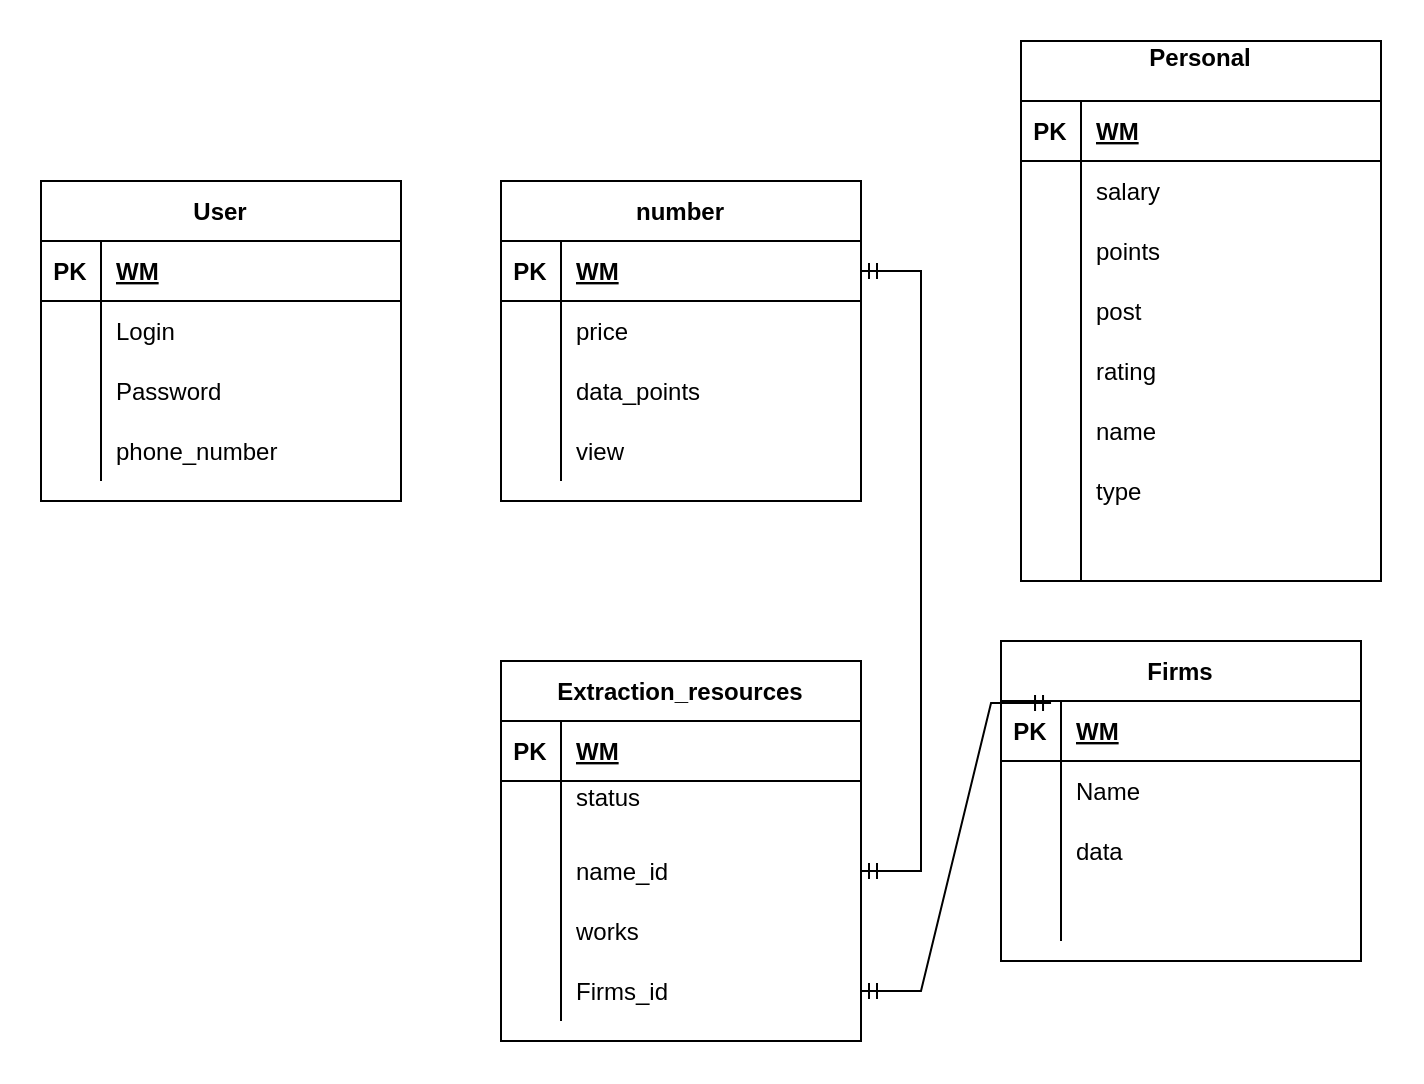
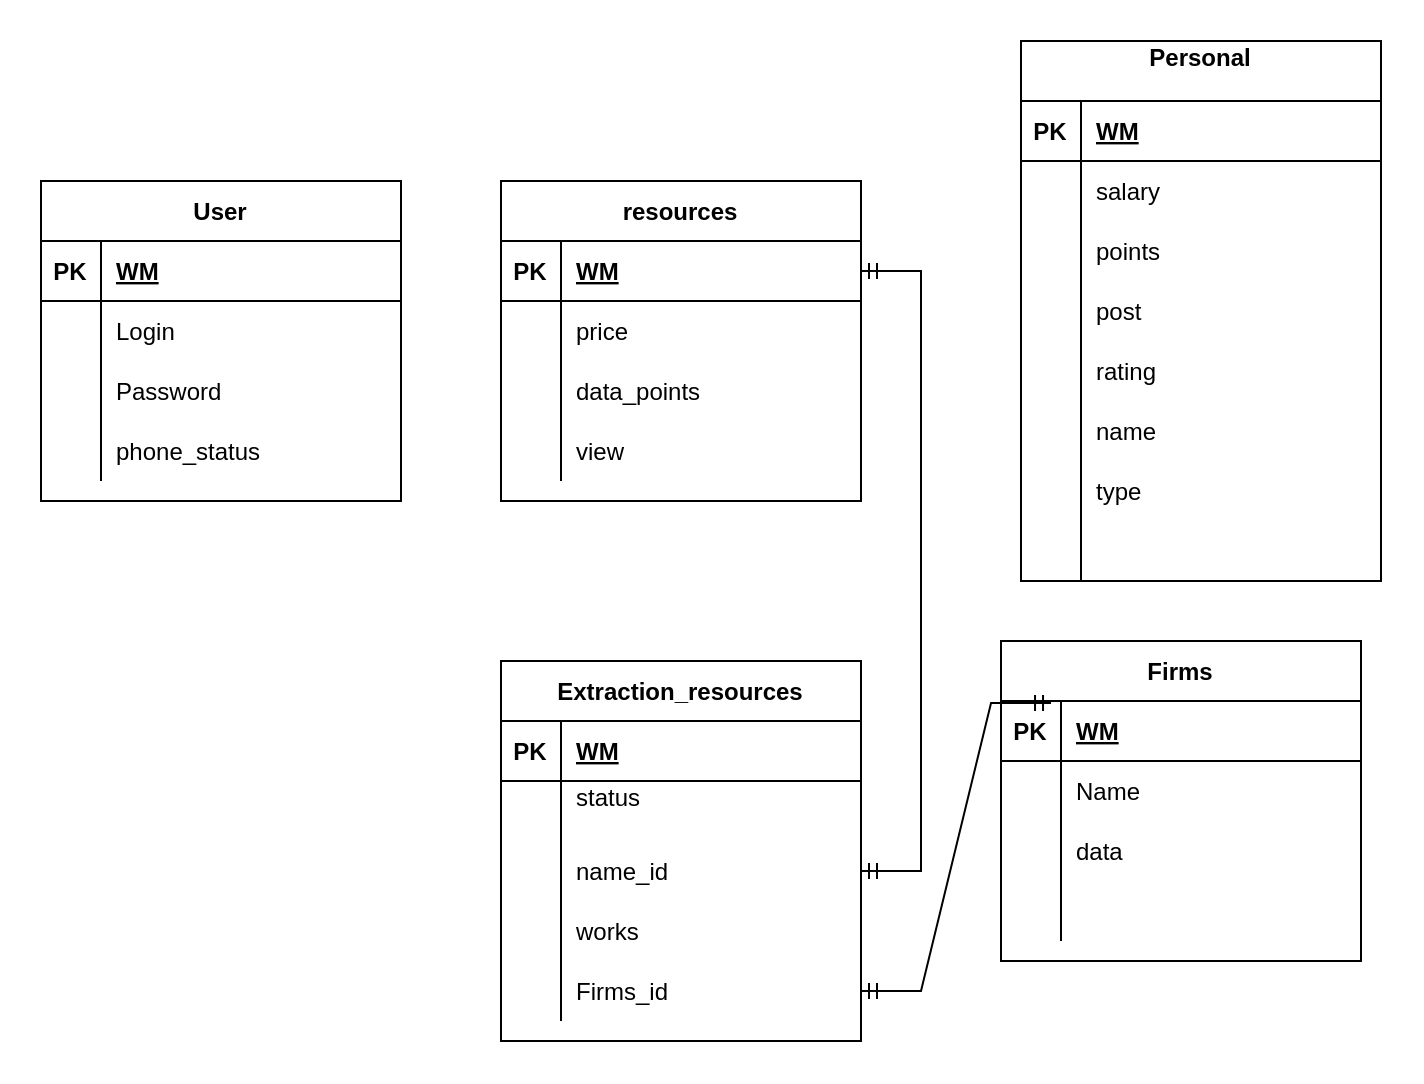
node "number": label "number" -> "resources"
node "phone_number": label "phone_number" -> "phone_status"
